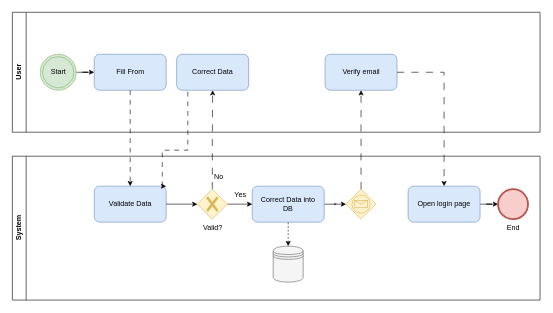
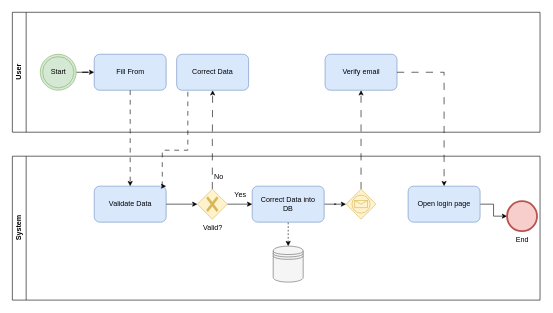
node "End": moved (513, 204) -> (522, 216)
